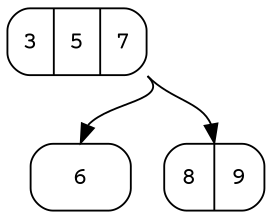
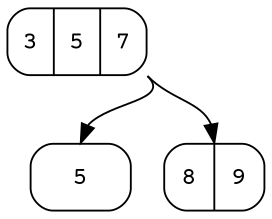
node "6": label "6" -> "5"
